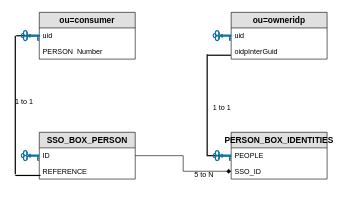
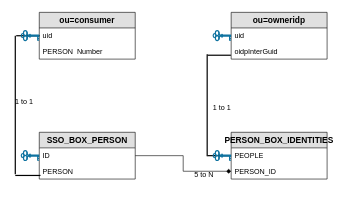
node "REFERENCE": label "REFERENCE" -> "PERSON"
node "SSO_ID": label "SSO_ID" -> "PERSON_ID"
